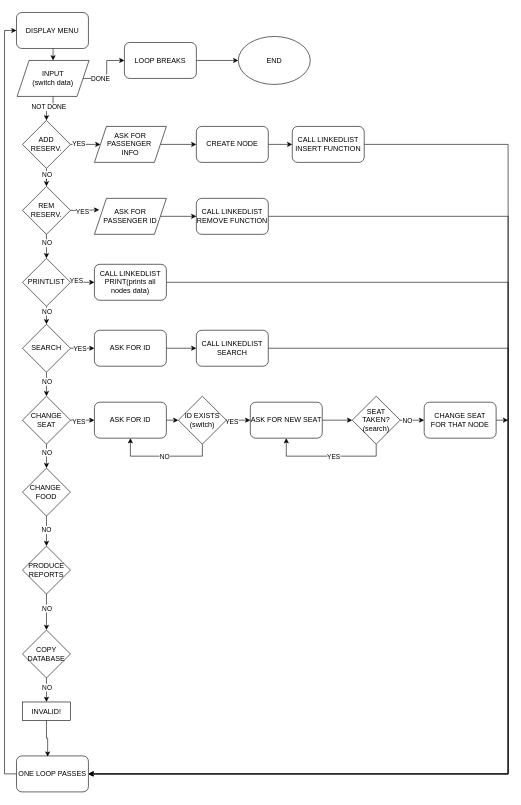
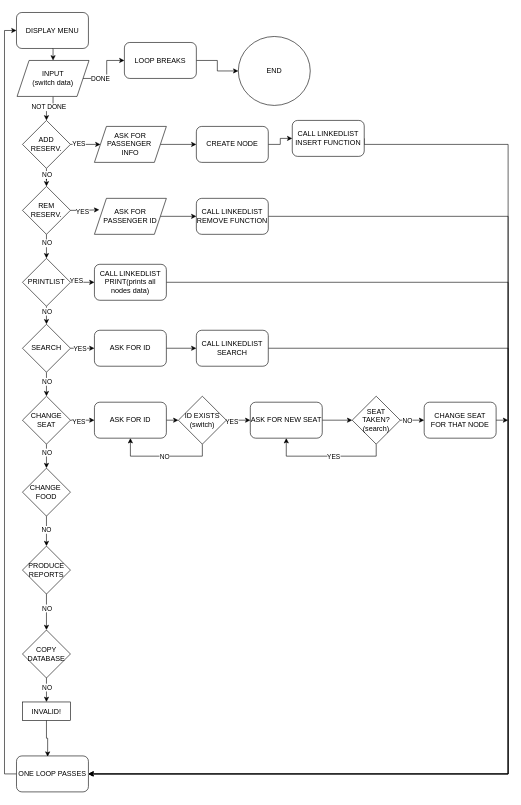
node "END": size 72x48 -> 72x69
node "CALL LINKEDLIST INSERT FUNCTION": moved (329, 144) -> (329, 138)
